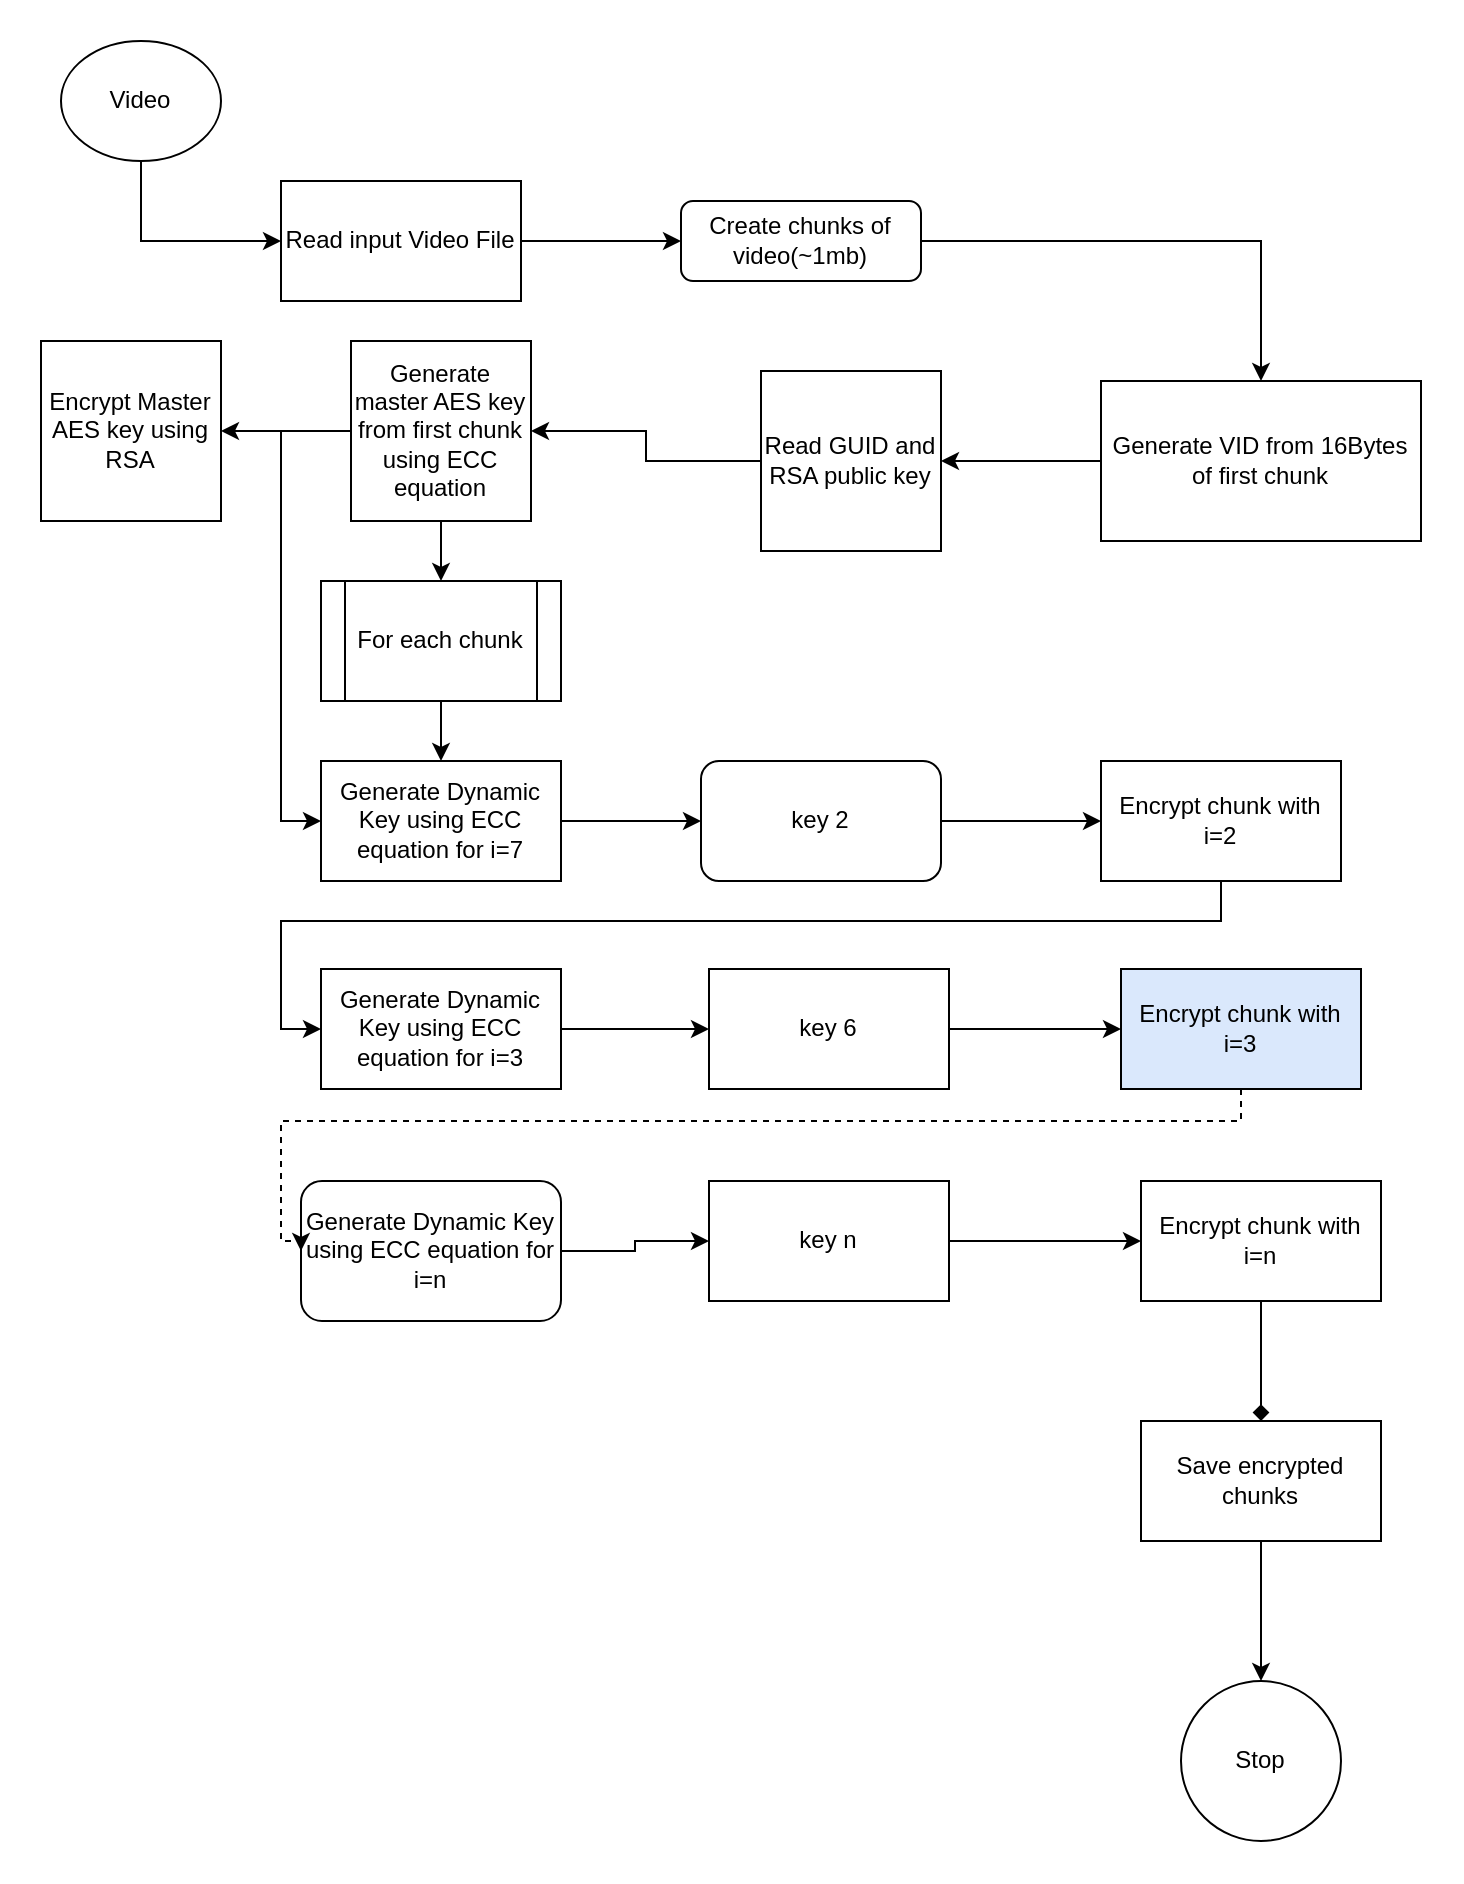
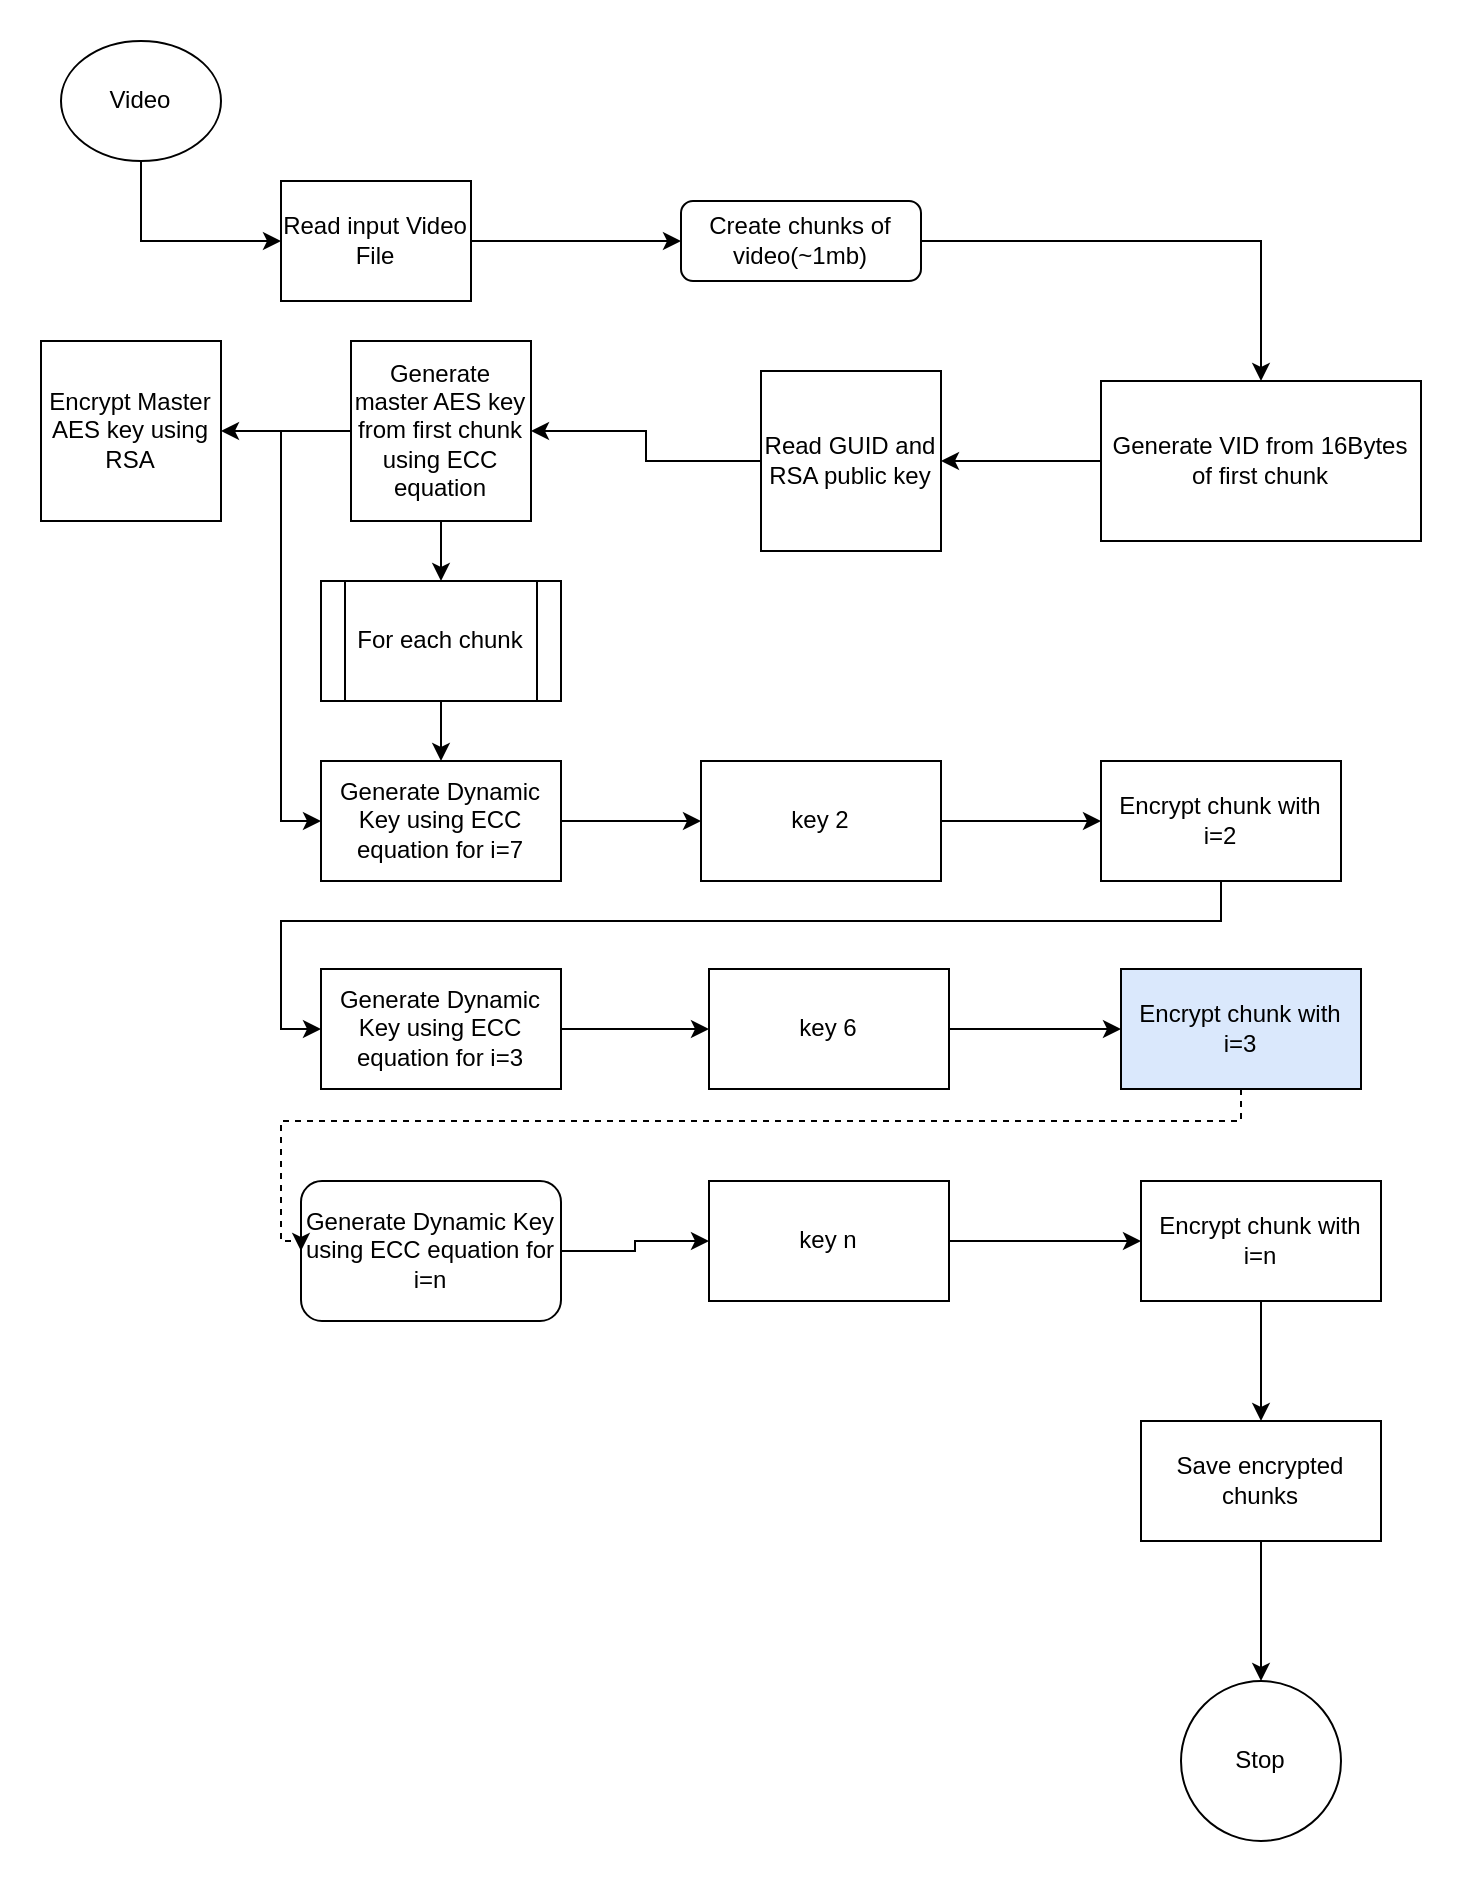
node "Read input Video File": size 240x120 -> 190x120
node "key 2": shape rounded rectangle -> rectangle
edge "Encrypt chunk with i=n" -> "Save encrypted chunks": arrowhead diamond -> classic
